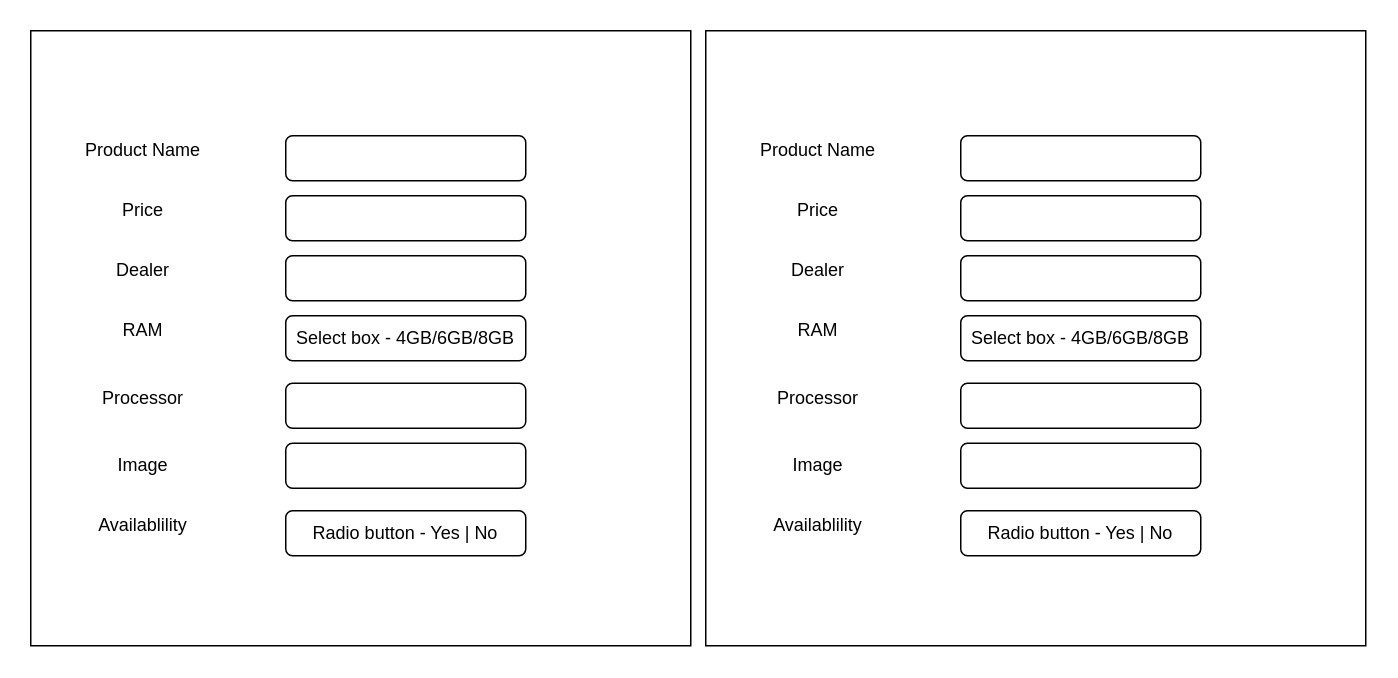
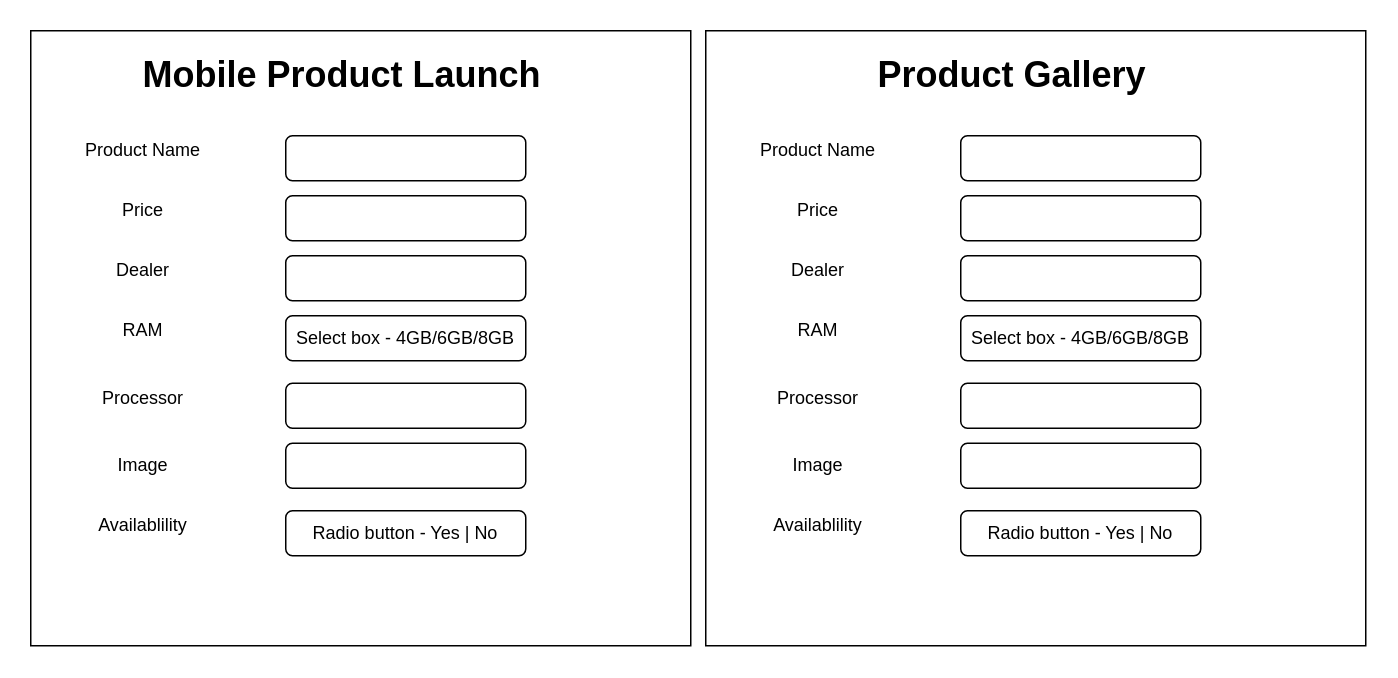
node "Mobile Product Launch": added
node "Product Gallery": added
